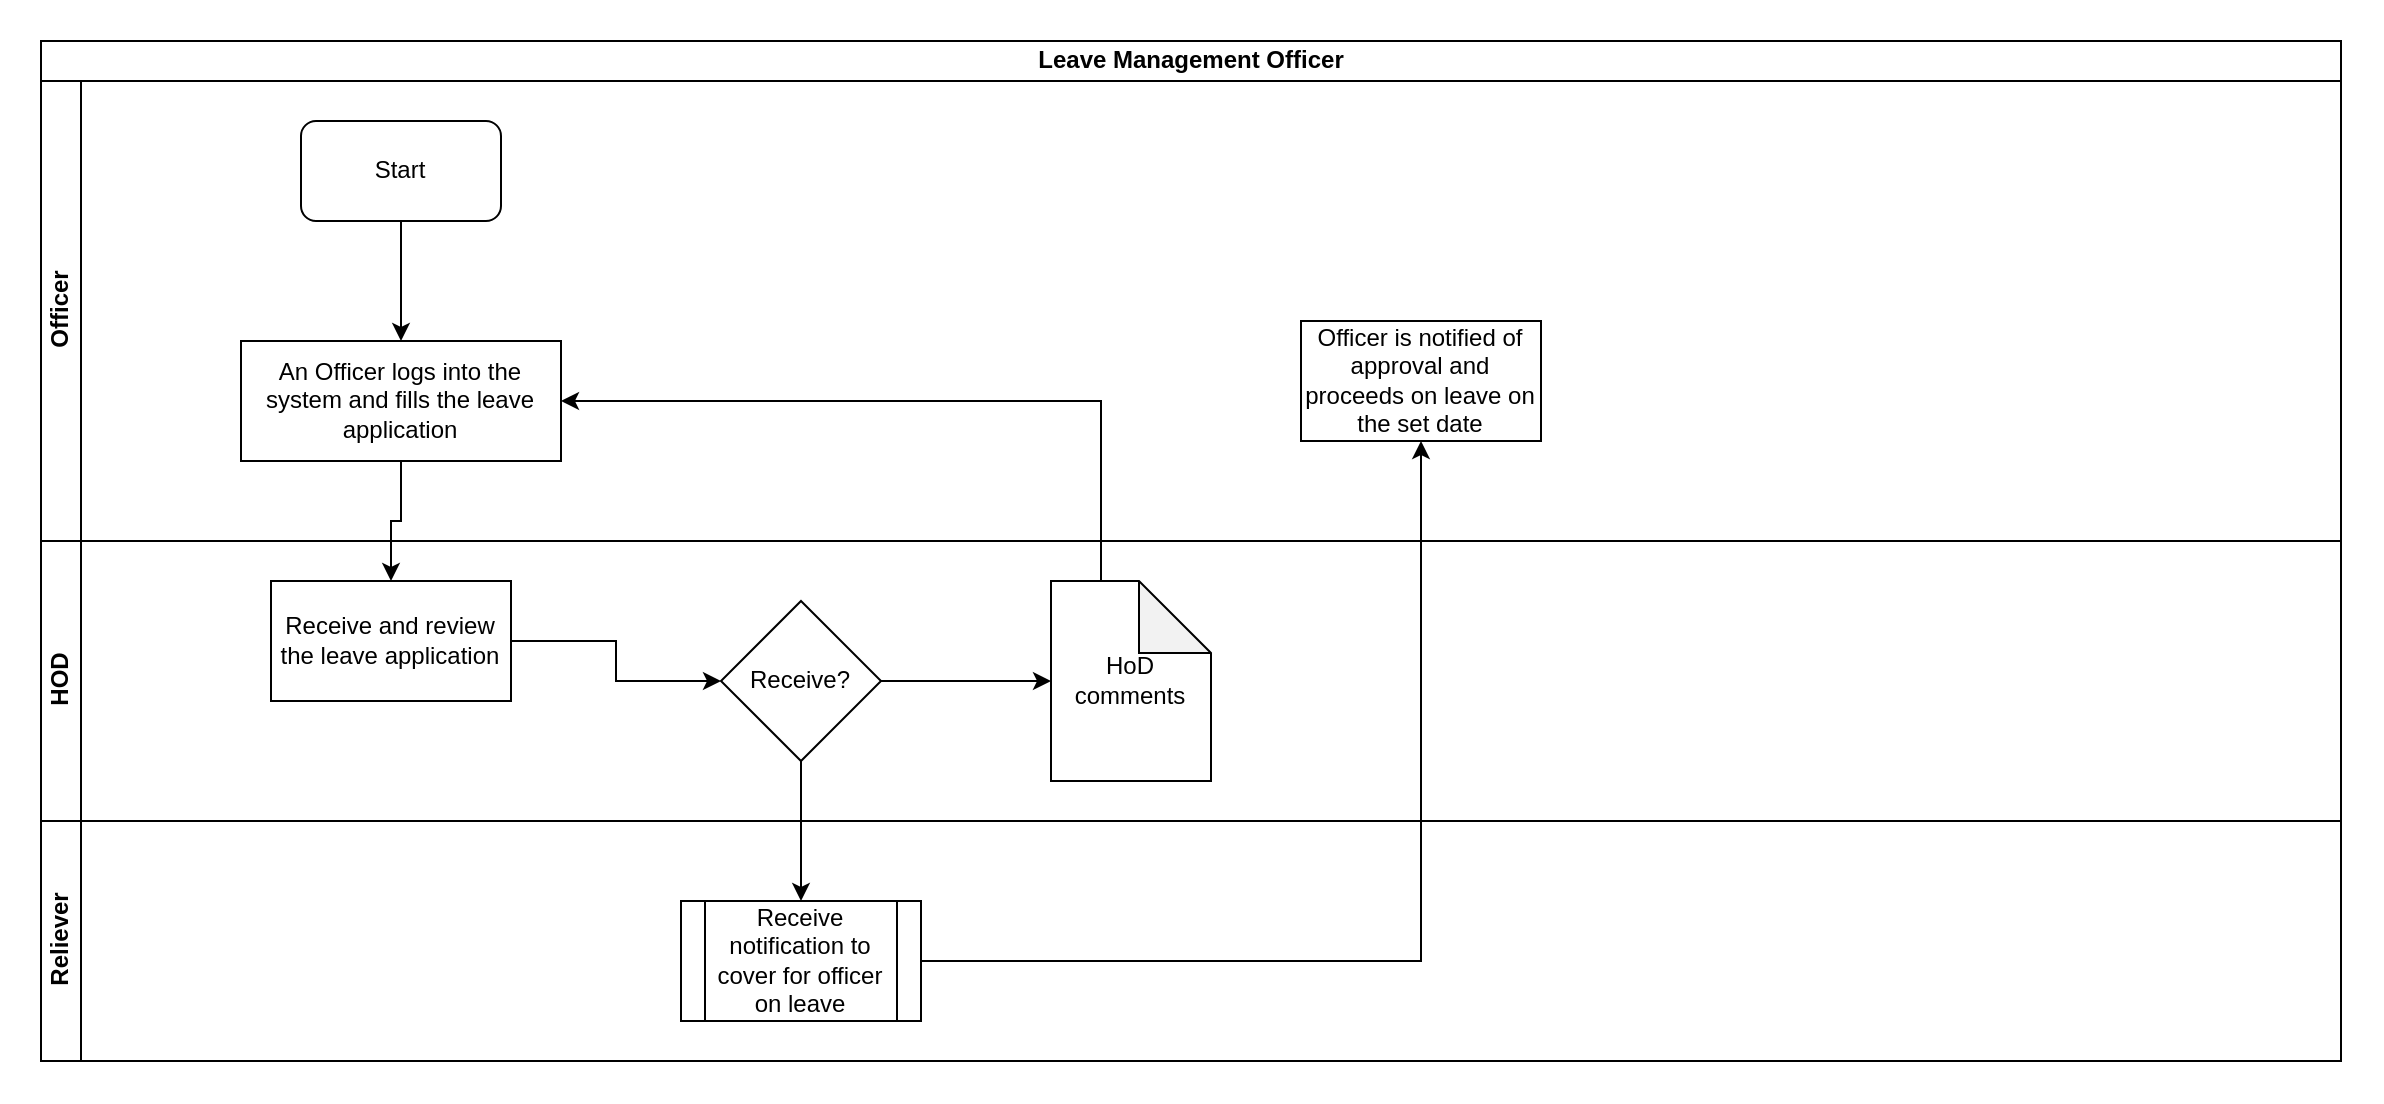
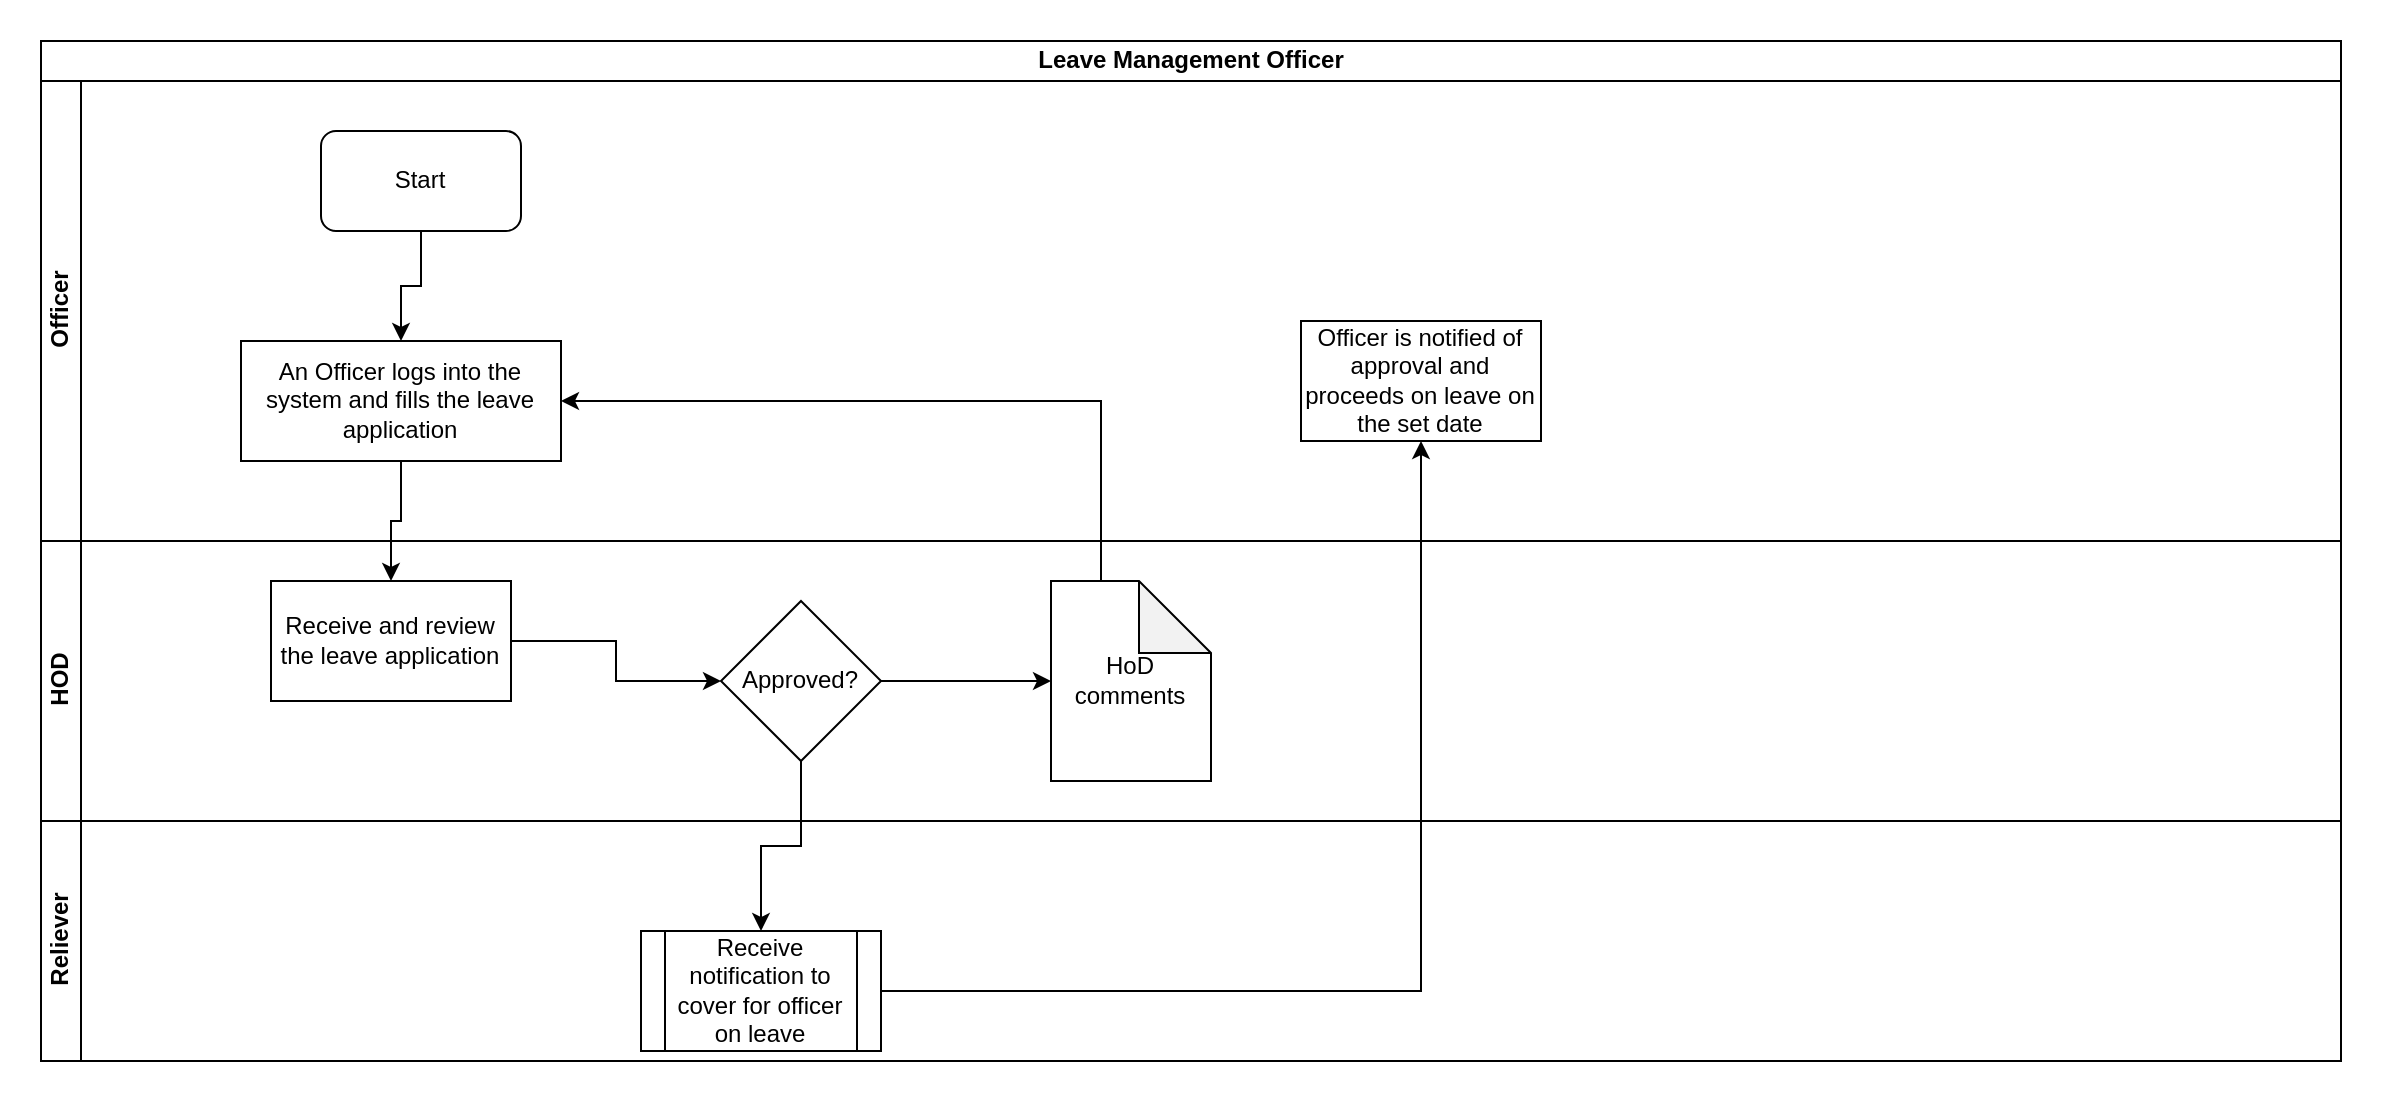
node "Start": moved (401, 171) -> (421, 181)
node "Receive?": label "Receive?" -> "Approved?"
node "Receive notification to cover for officer on leave": moved (801, 961) -> (761, 991)
